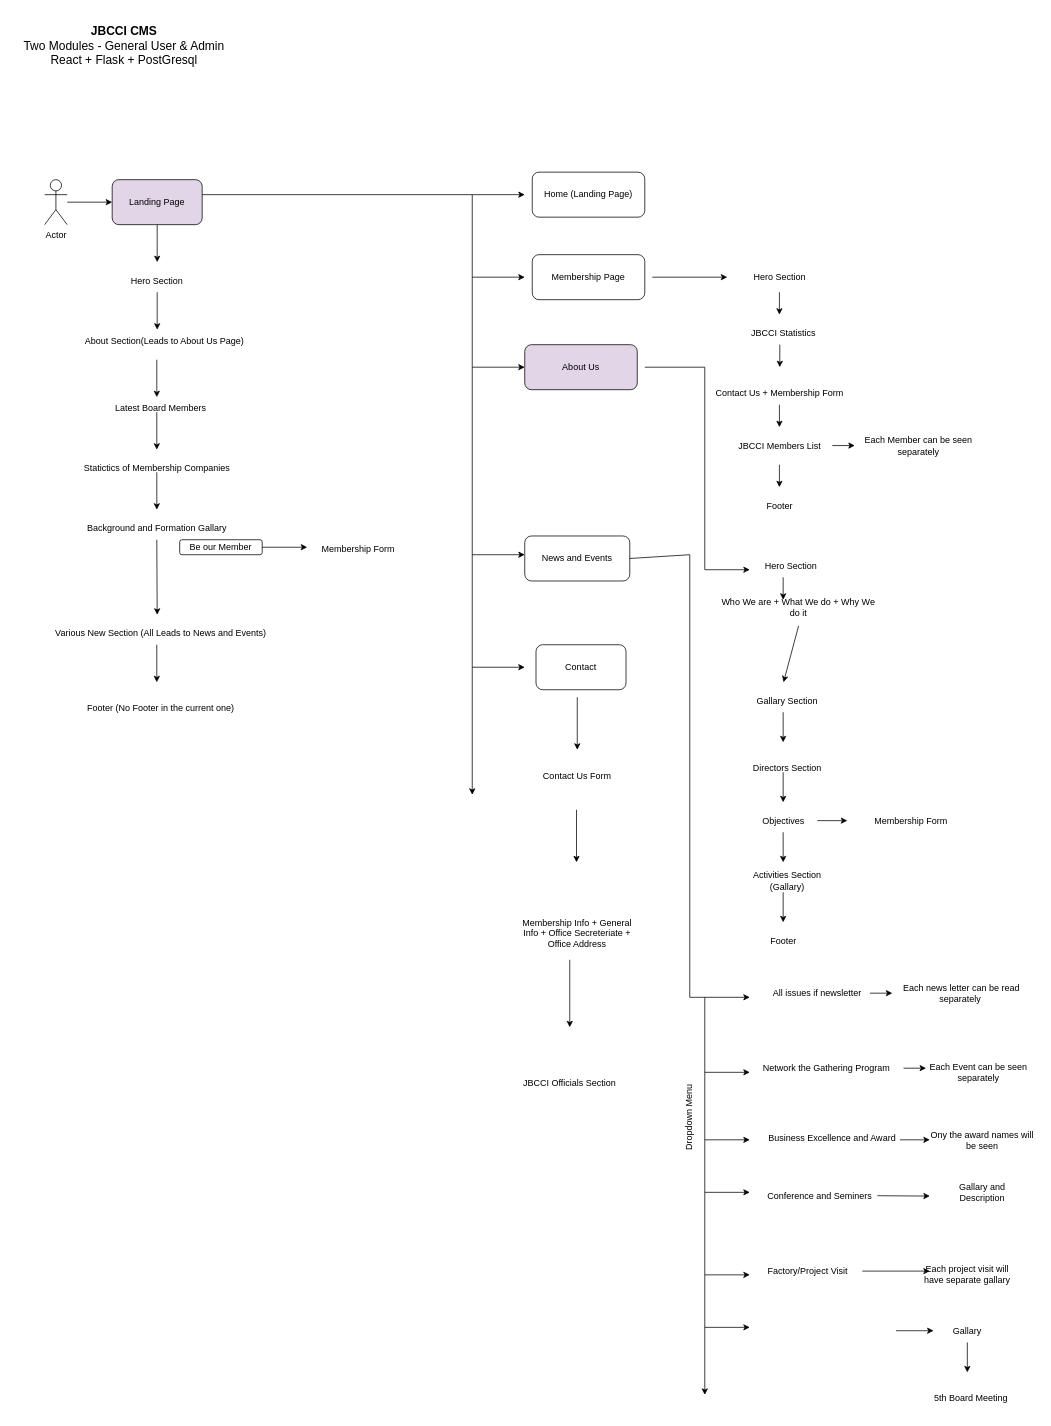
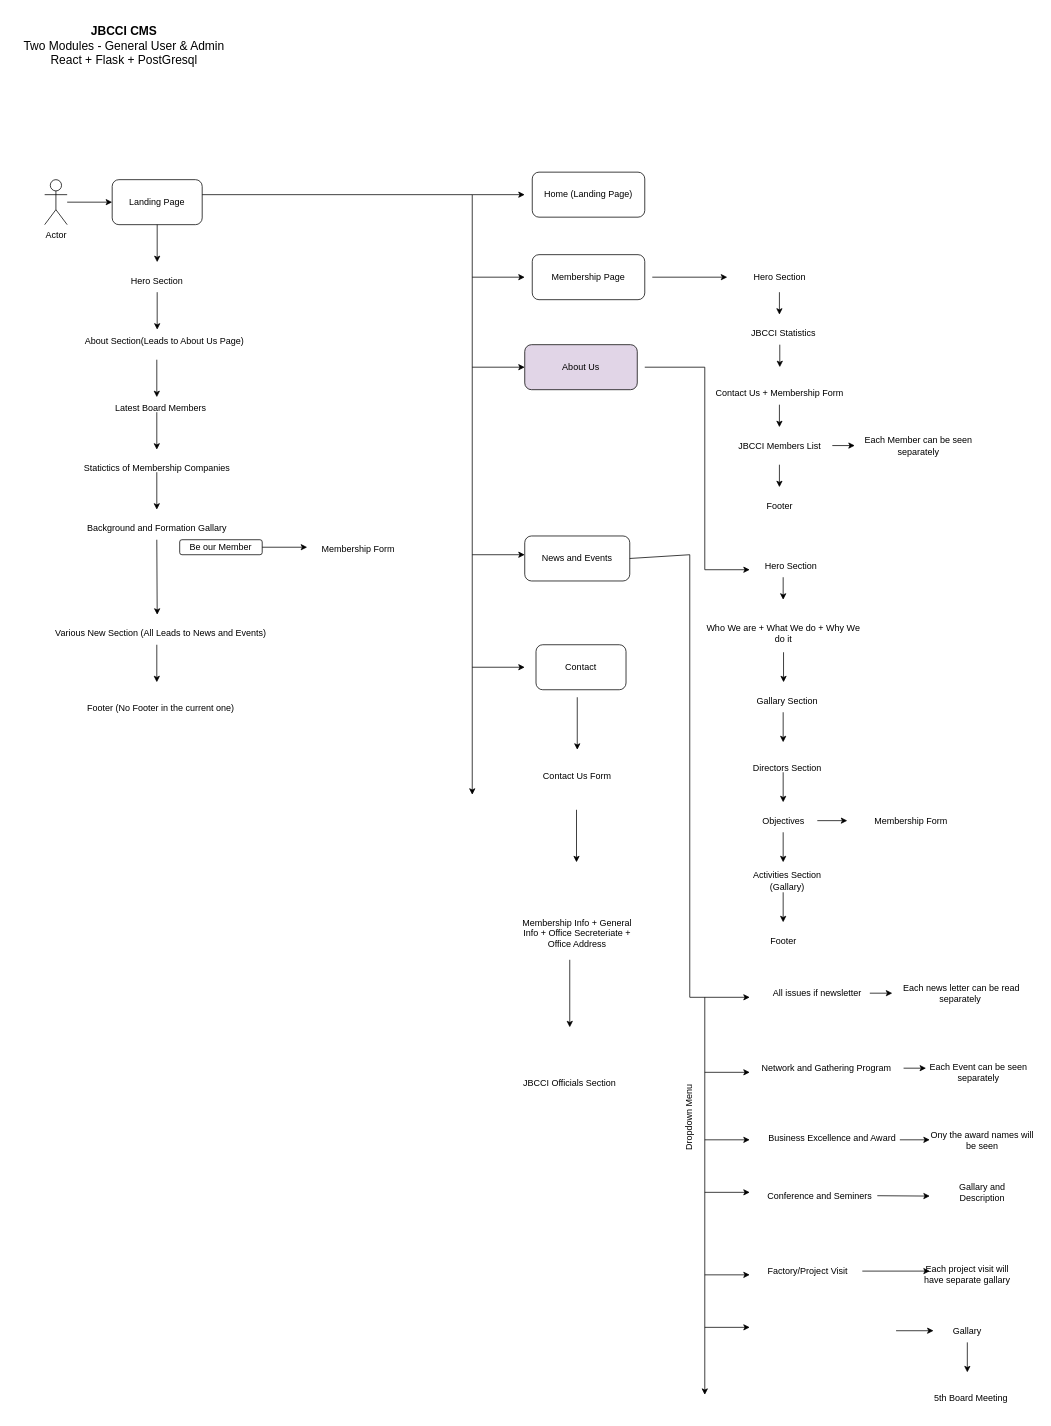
node "Landing Page": fillcolor #e1d5e7 -> #ffffff
node "Who We are + What We do + Why We do it": moved (798, 607) -> (783, 633)
node "Network the Gathering Program": label "Network the Gathering Program" -> "Network and Gathering Program"
